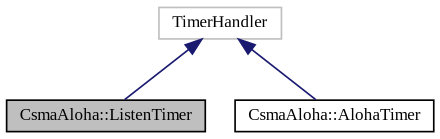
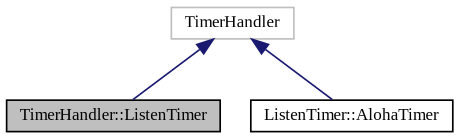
node "CsmaAloha::ListenTimer": label "CsmaAloha::ListenTimer" -> "TimerHandler::ListenTimer"
node "CsmaAloha::AlohaTimer": label "CsmaAloha::AlohaTimer" -> "ListenTimer::AlohaTimer"
